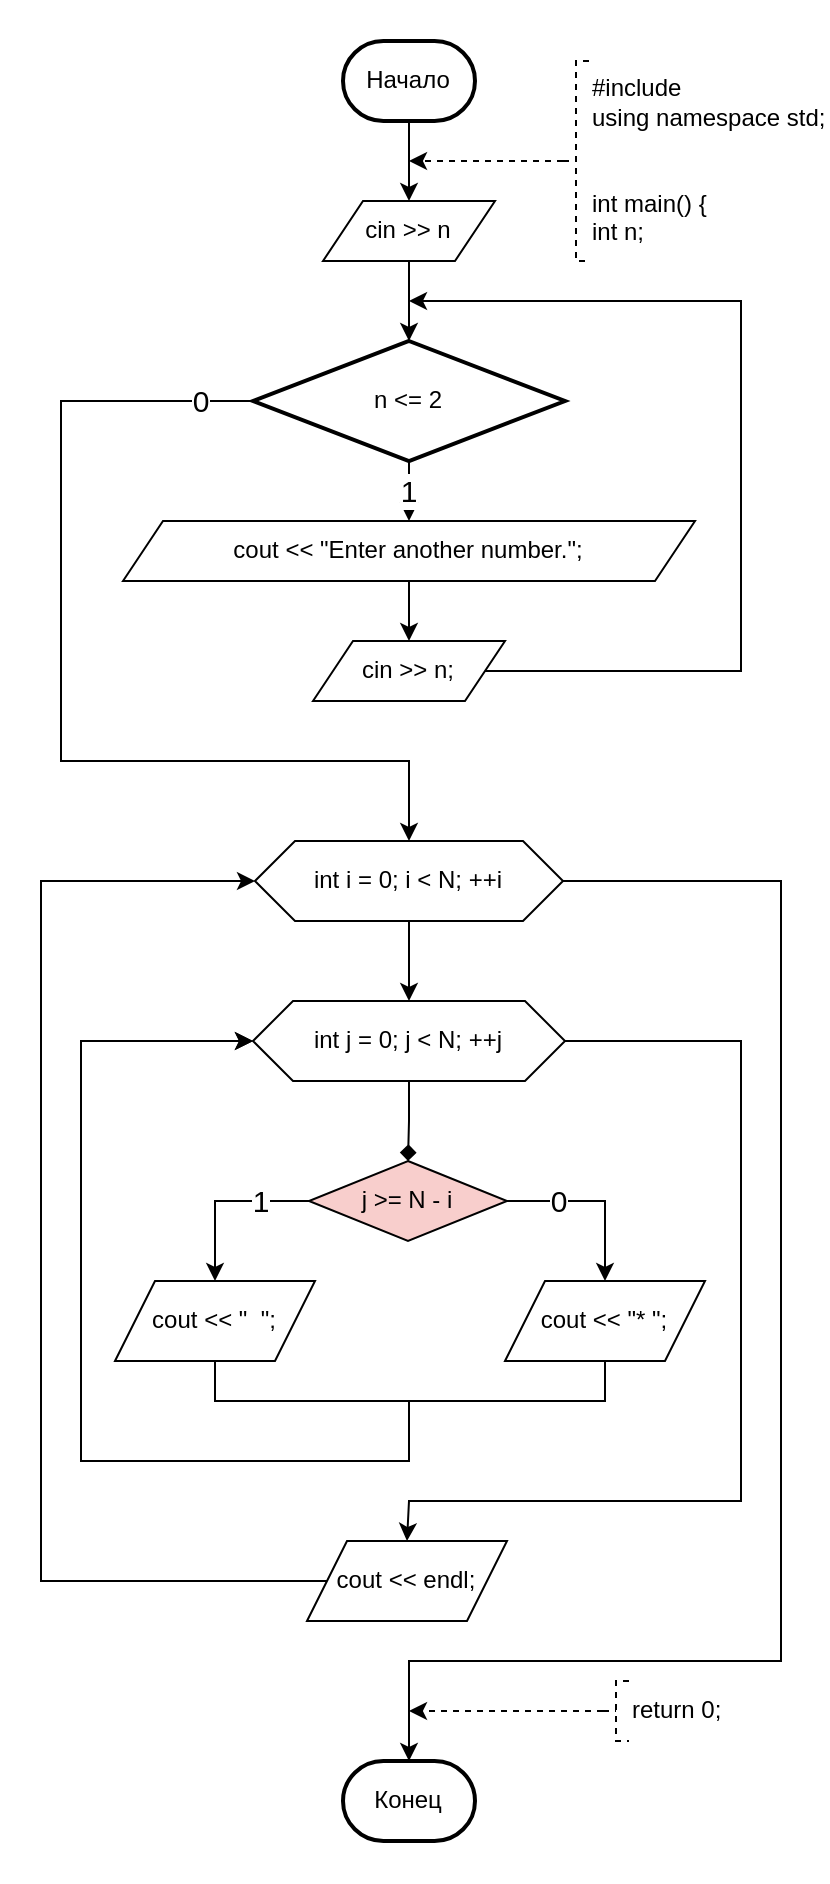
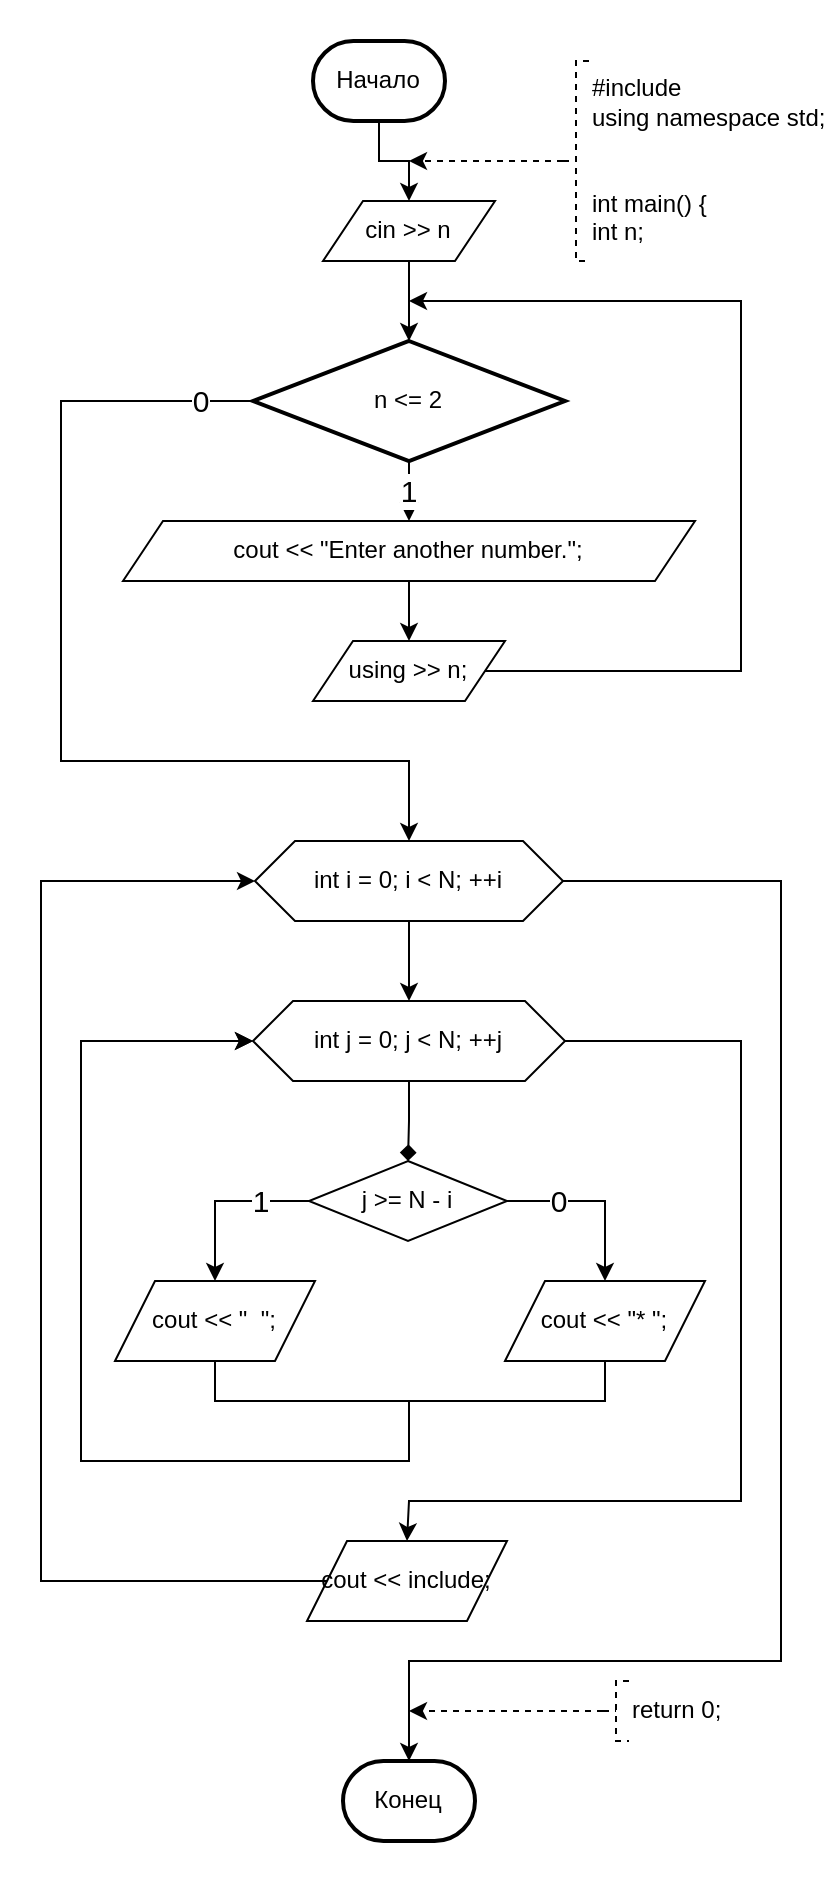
node "Начало": moved (409, 81) -> (379, 81)
node "cin >> n;": label "cin >> n;" -> "using >> n;"
node "j >= N - i": fillcolor #f8cecc -> #ffffff
node "cout << endl;": label "cout << endl;" -> "cout << include;"
